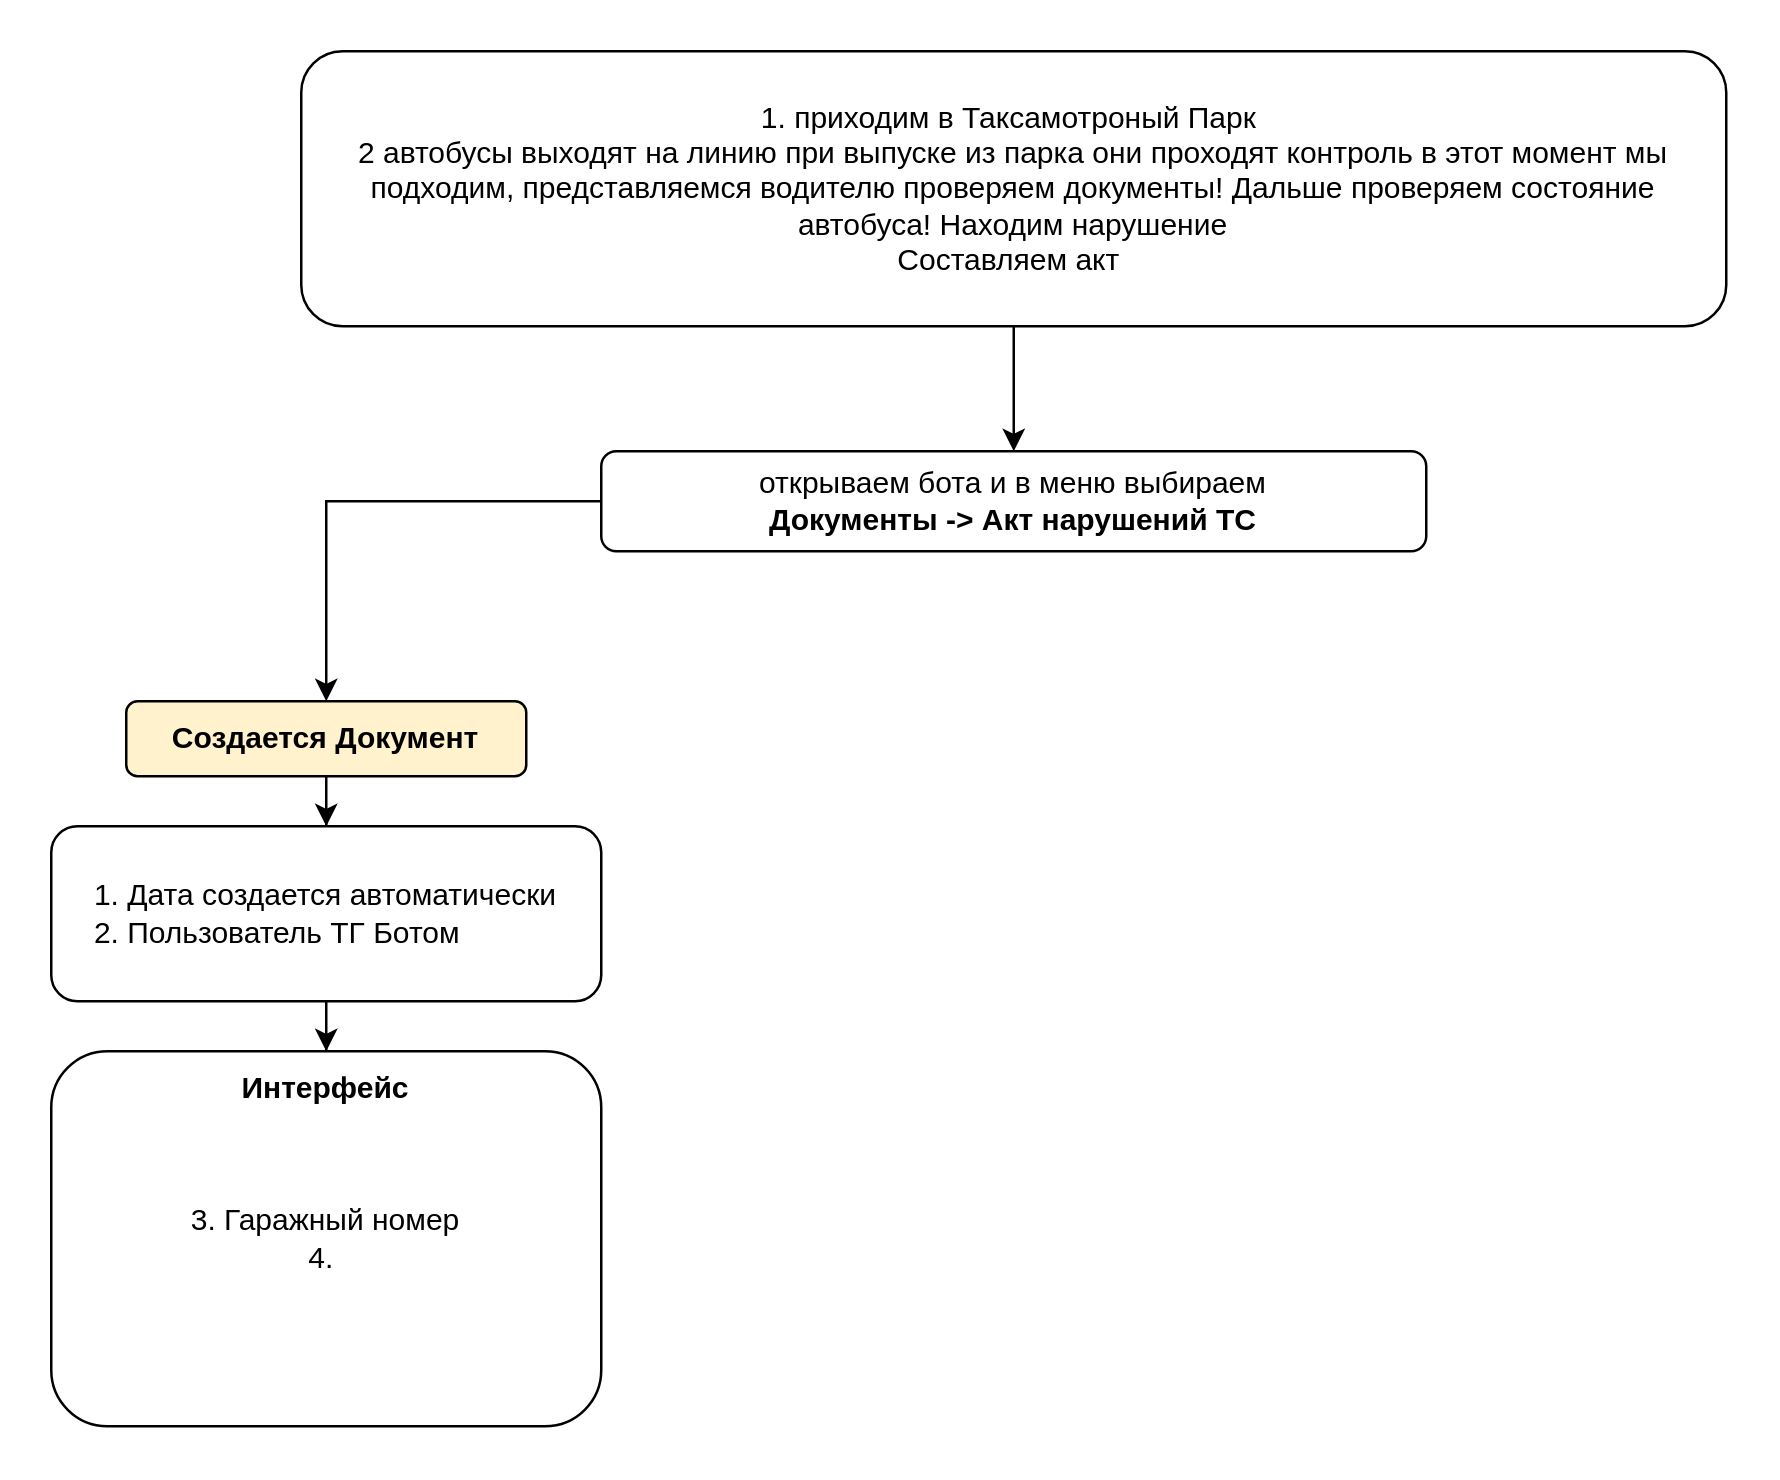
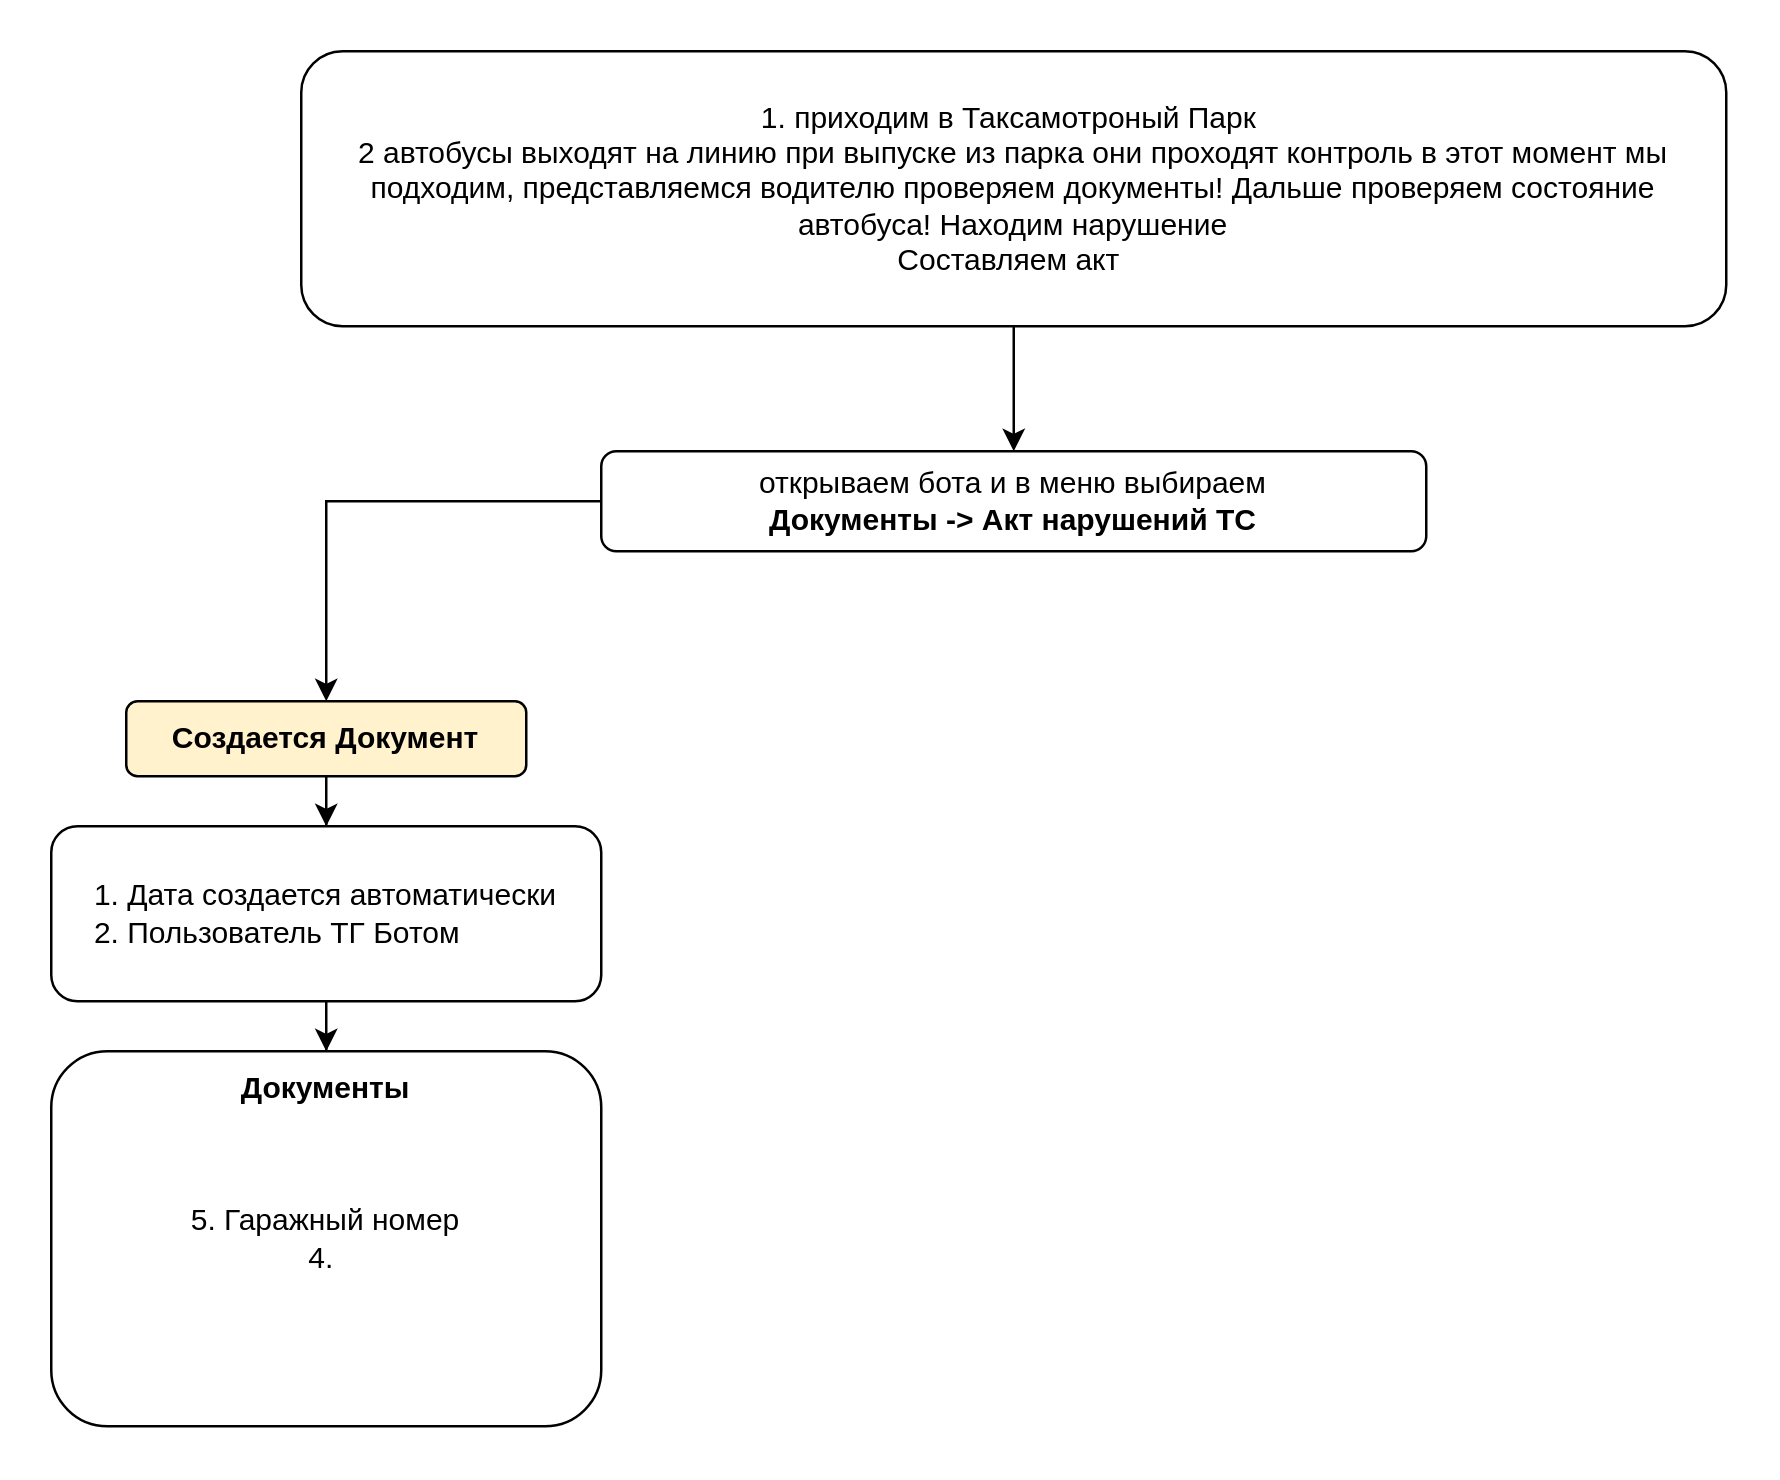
node "Интерфейс": label "Интерфейс" -> "Документы"
node "3. Гаражный номер 4.": label "3. Гаражный номер 4." -> "5. Гаражный номер 4."
